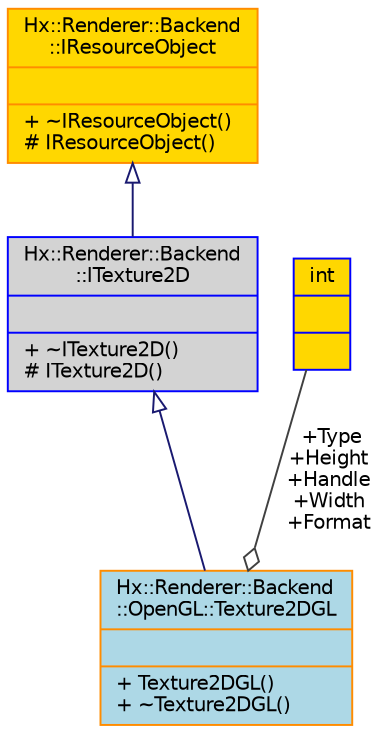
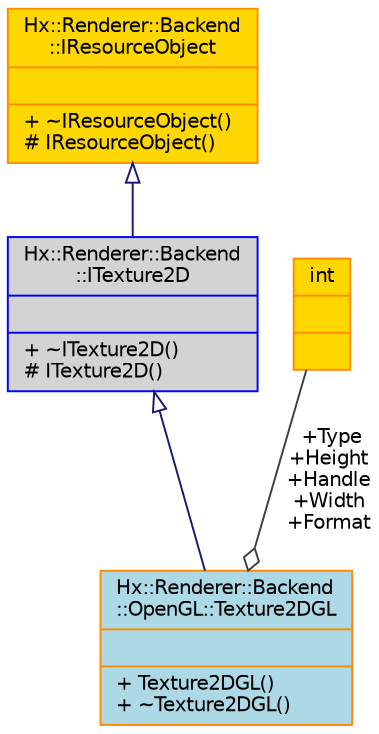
node "int": color blue -> darkorange
